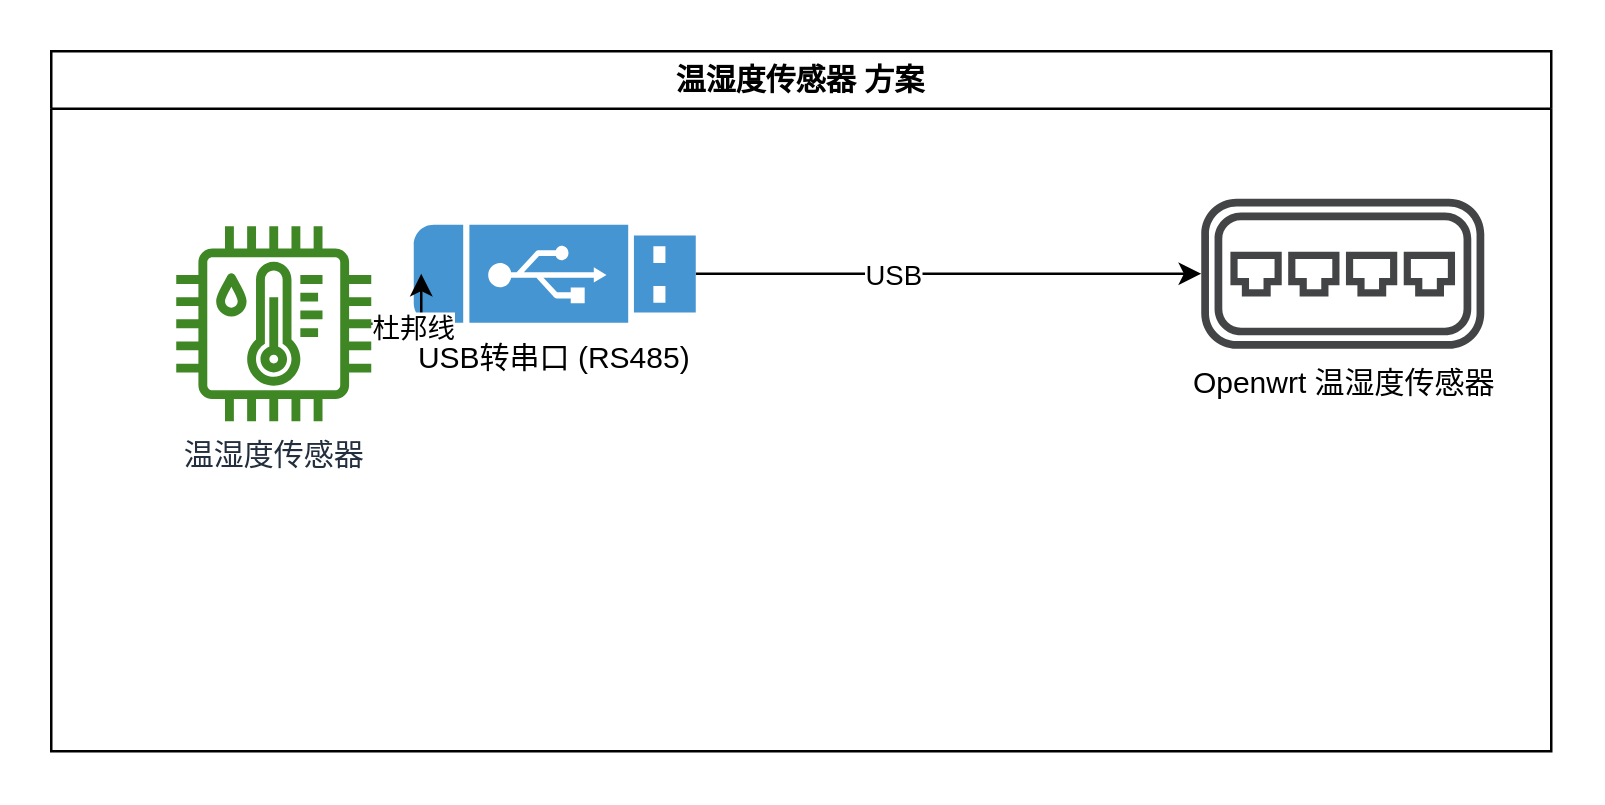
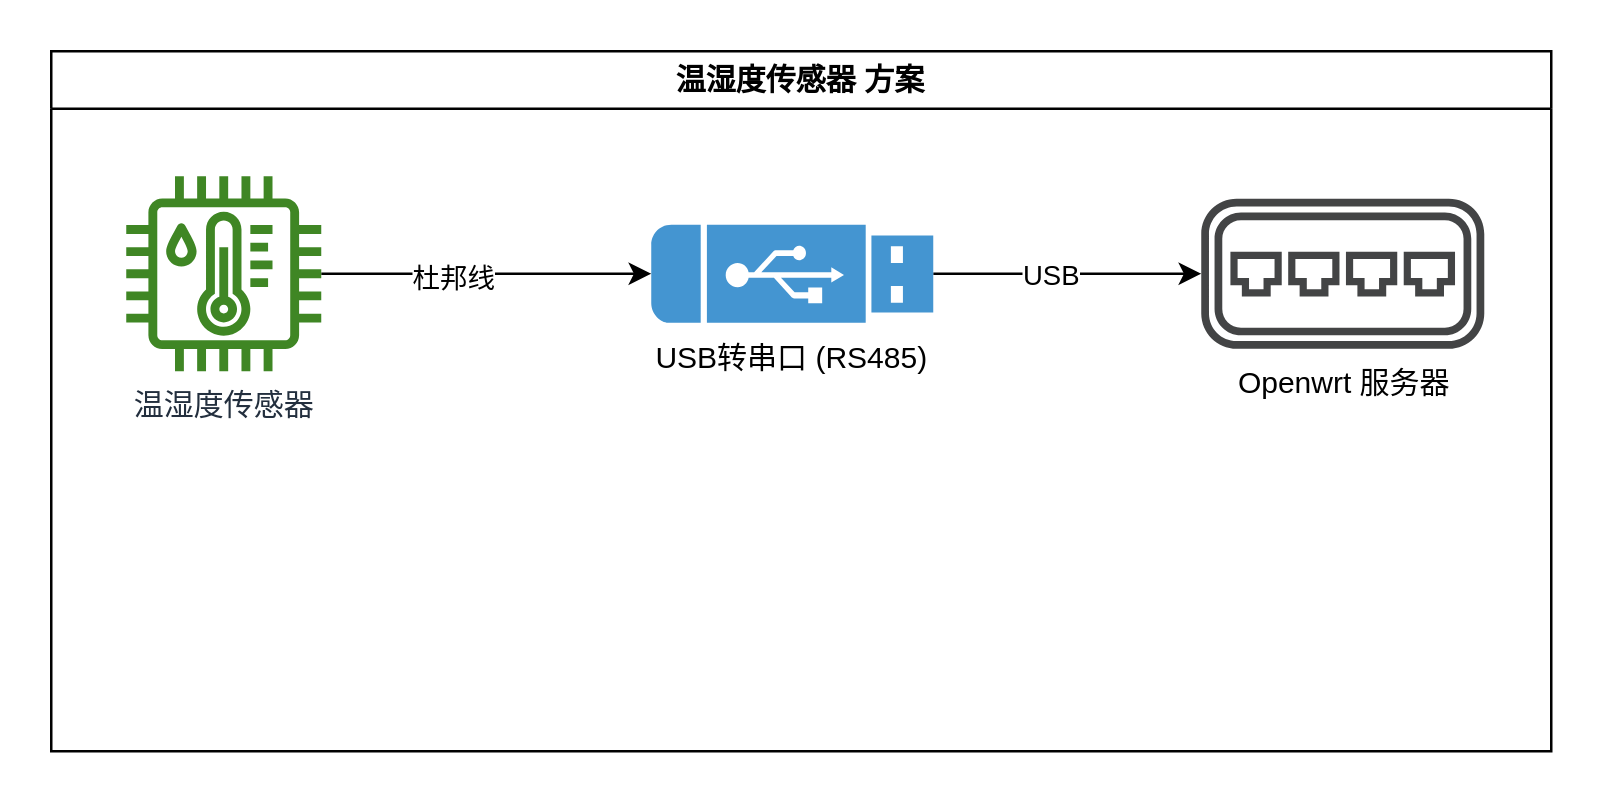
node "USB转串口 (RS485)": moved (555, 274) -> (792, 274)
node "温湿度传感器": moved (274, 324) -> (224, 274)
node "Openwrt 温湿度传感器": label "Openwrt 温湿度传感器" -> "Openwrt 服务器"
